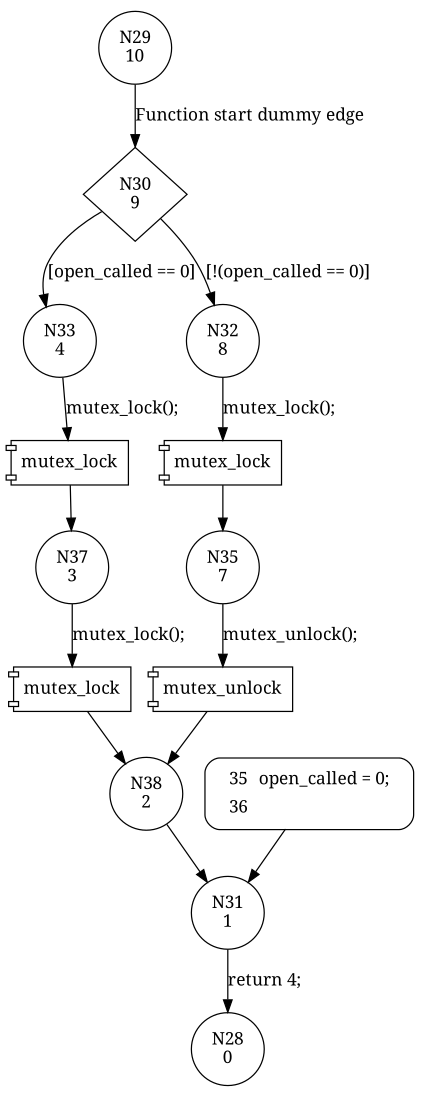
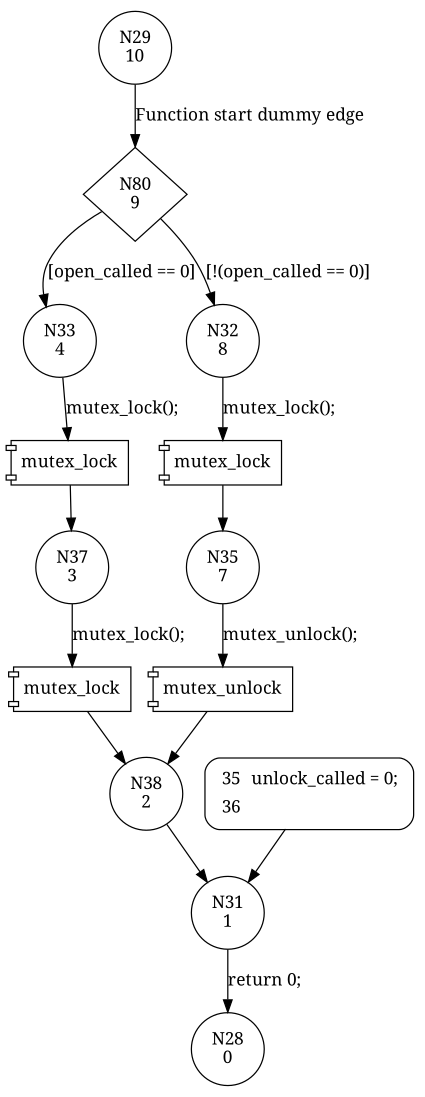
node "N30 9": label "N30 9" -> "N80 9"
node "35": text "open_called = 0;" -> "unlock_called = 0;"
edge "N31 1" -> "N28 0": label "return 4;" -> "return 0;"
